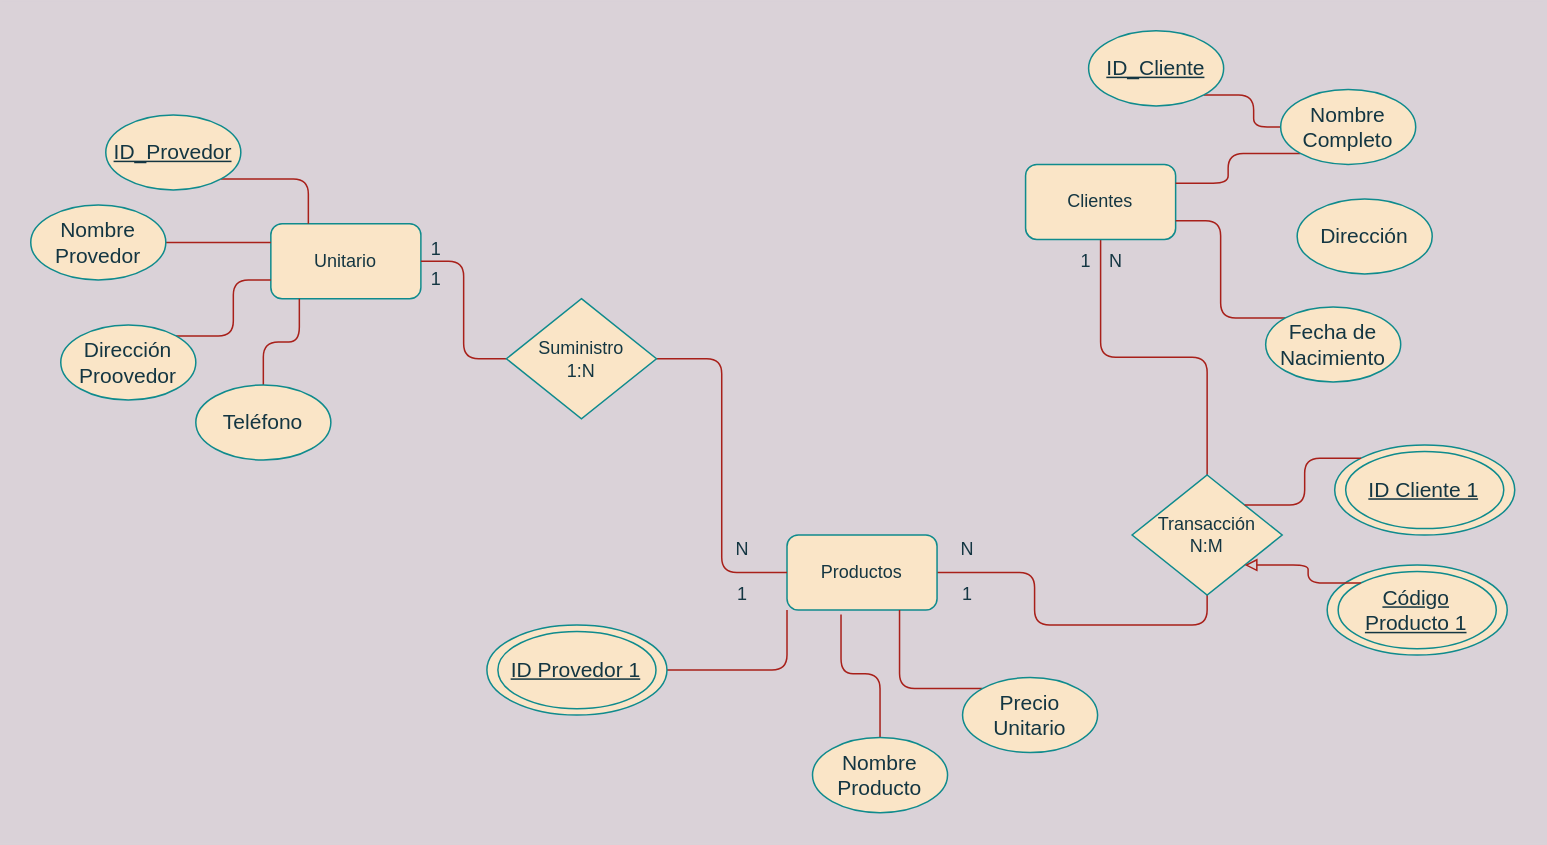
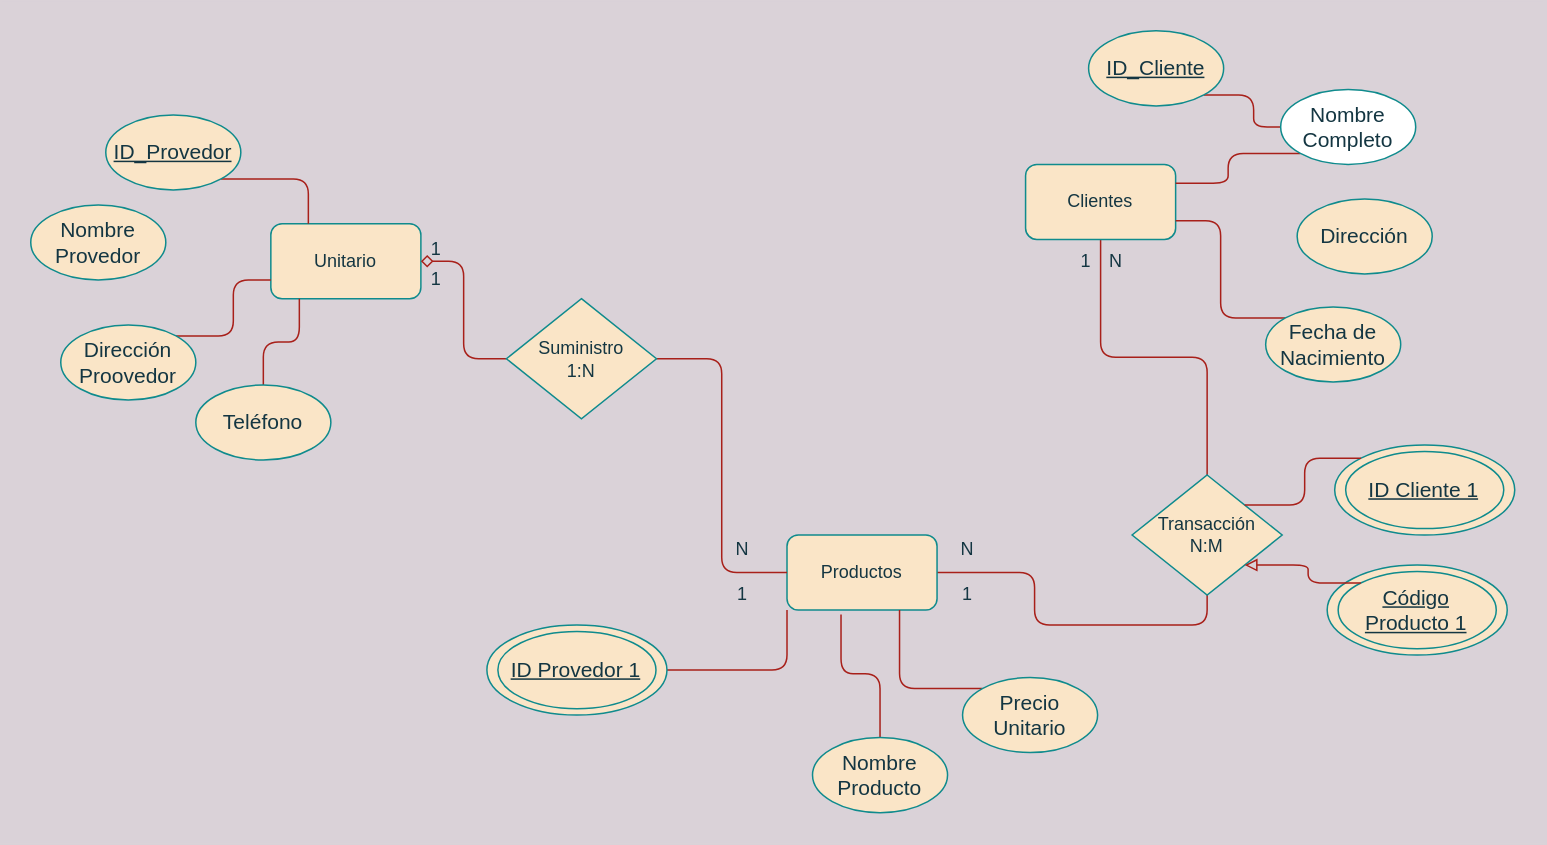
node "Nombre Completo": fillcolor #fae5c7 -> #ffffff
edge "Nombre Provedor" -- "Unitario": removed
edge "Unitario" -- "Suministro 1:N": arrowhead none -> diamond
